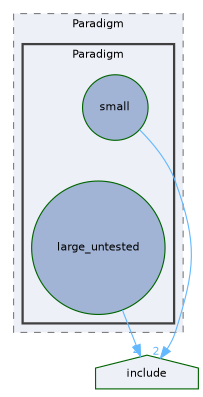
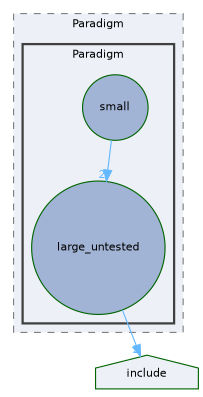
edge "small" -> "include": now "small" -> "large_untested"
